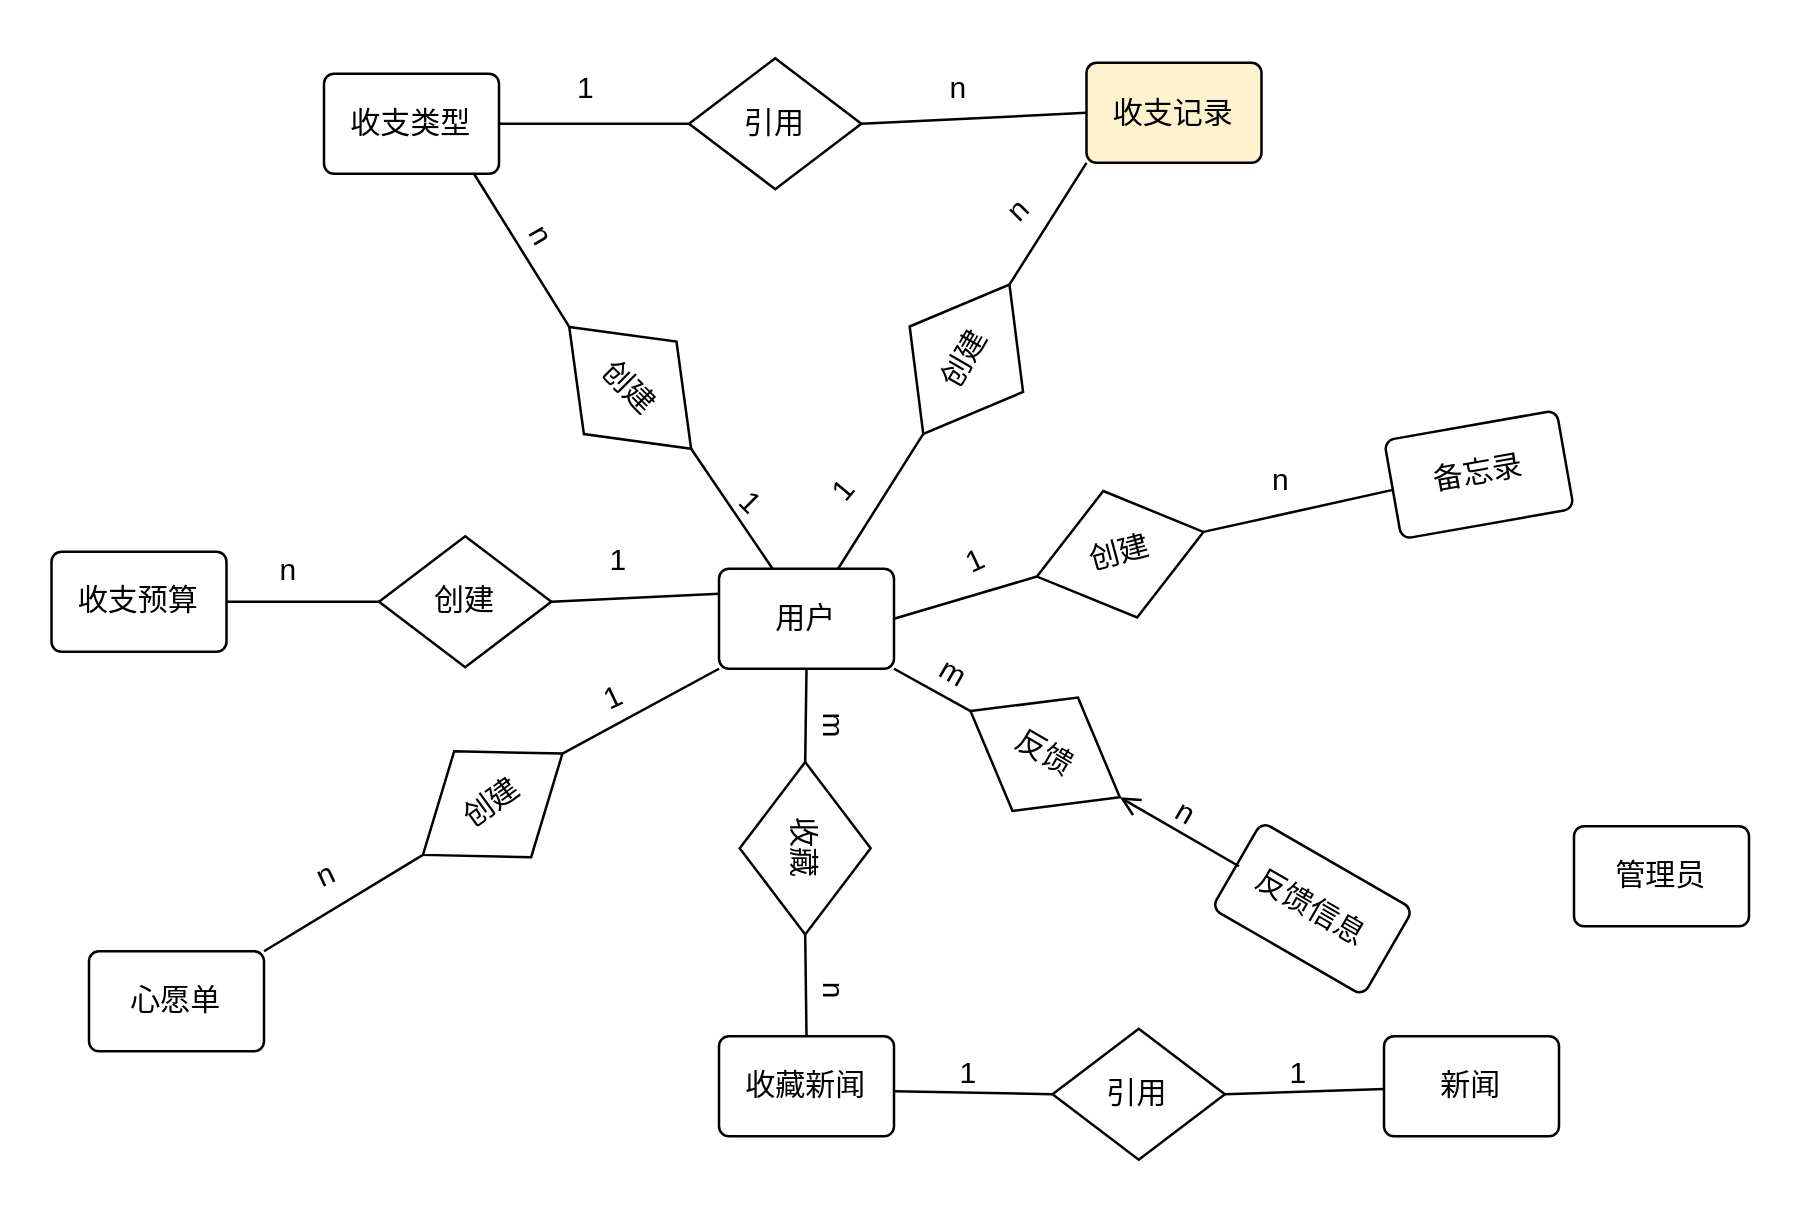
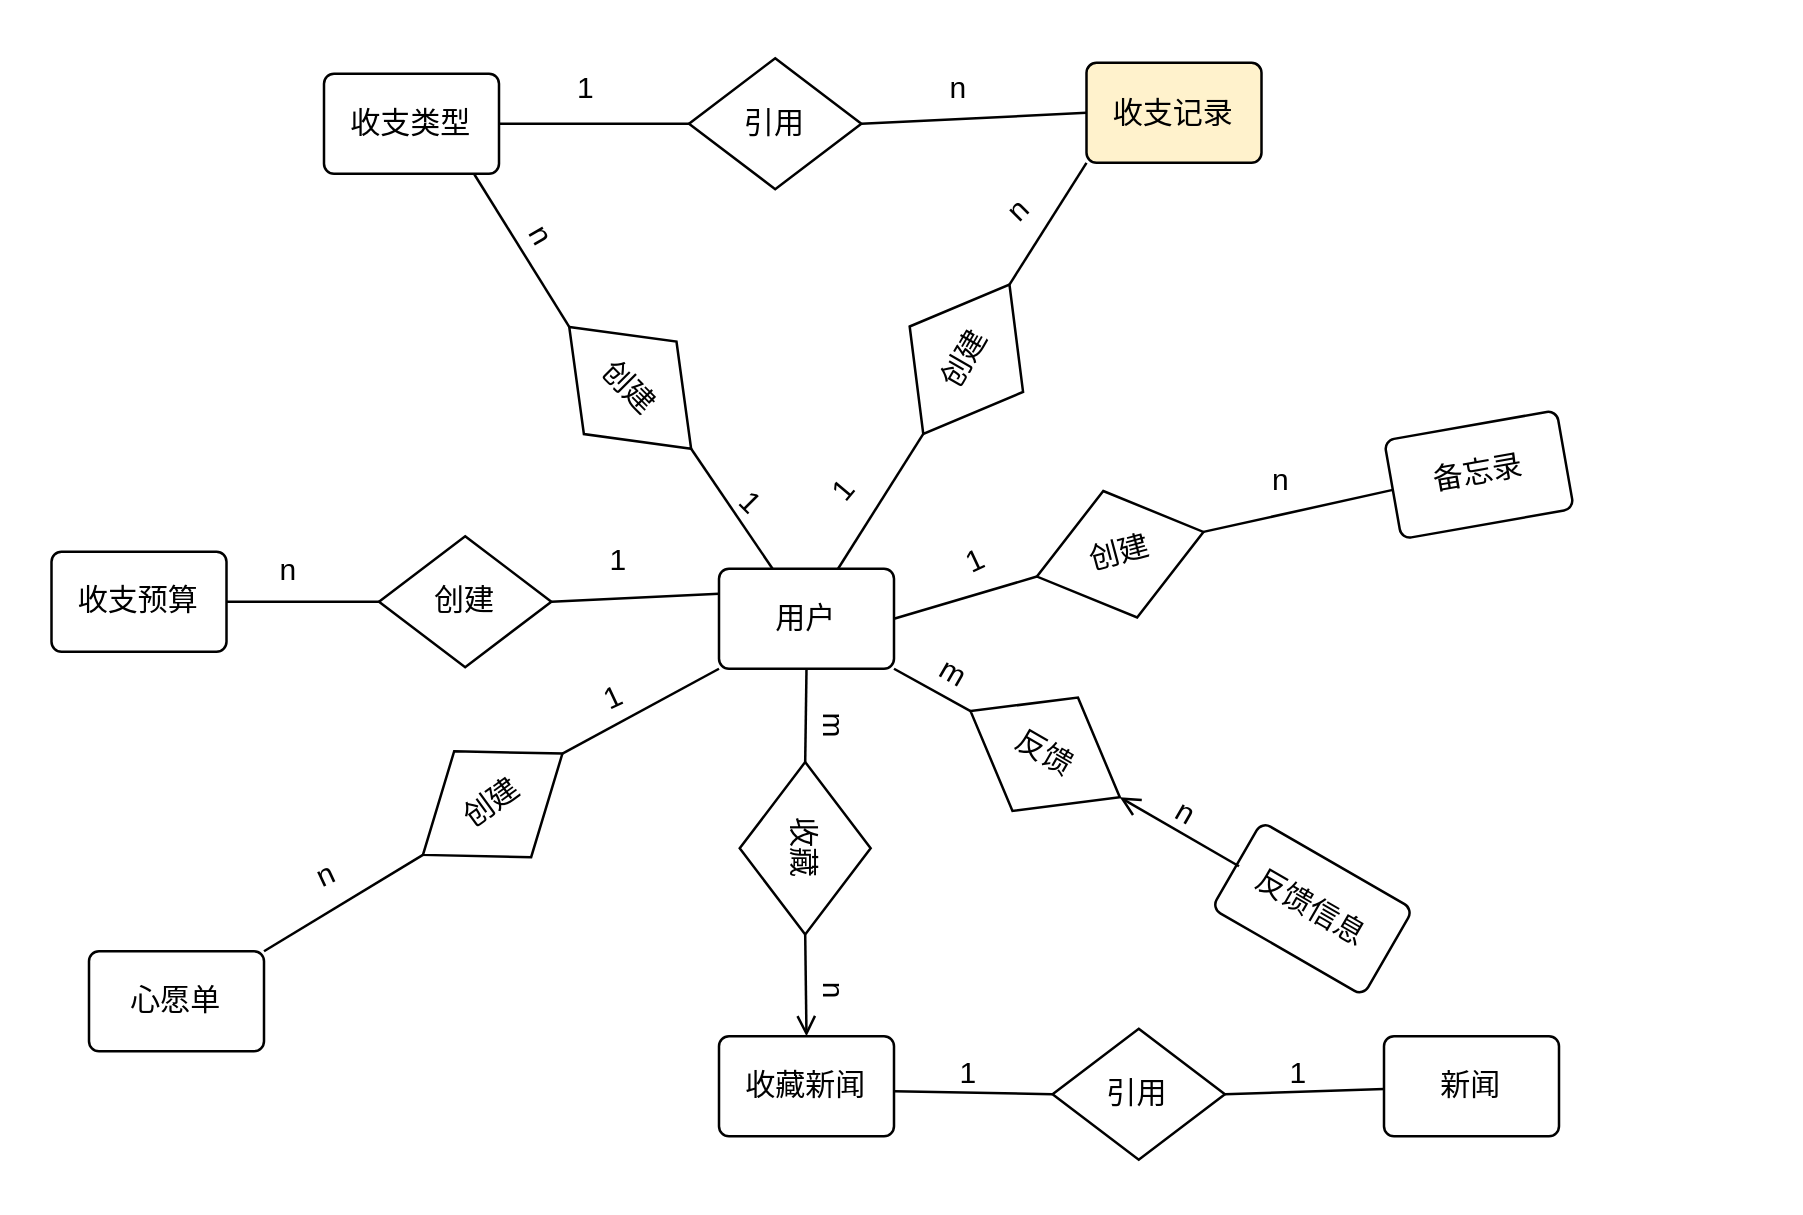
node "管理员": removed
edge "收藏" -- "收藏新闻": arrowhead none -> open
